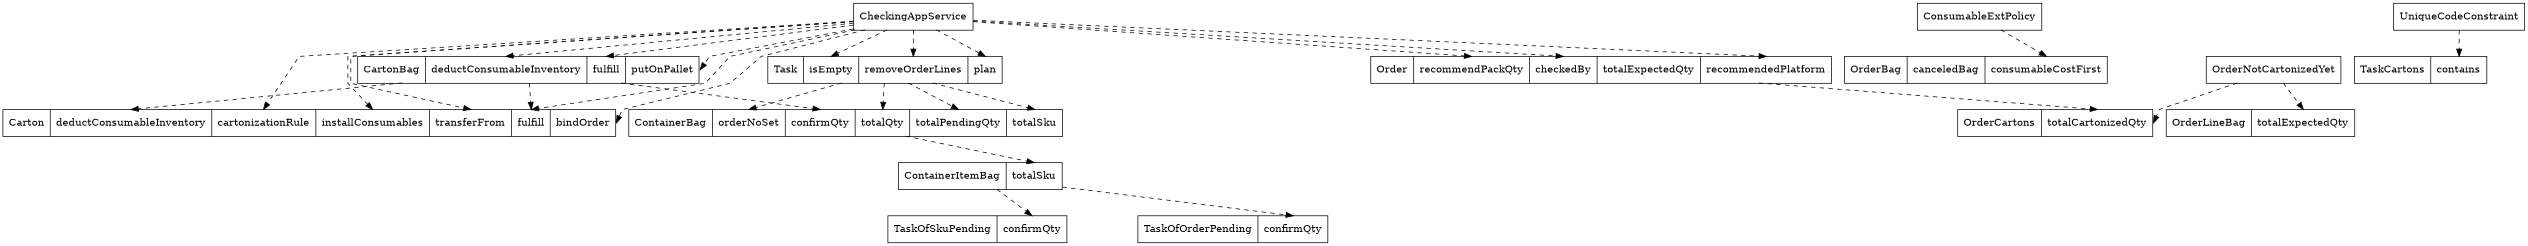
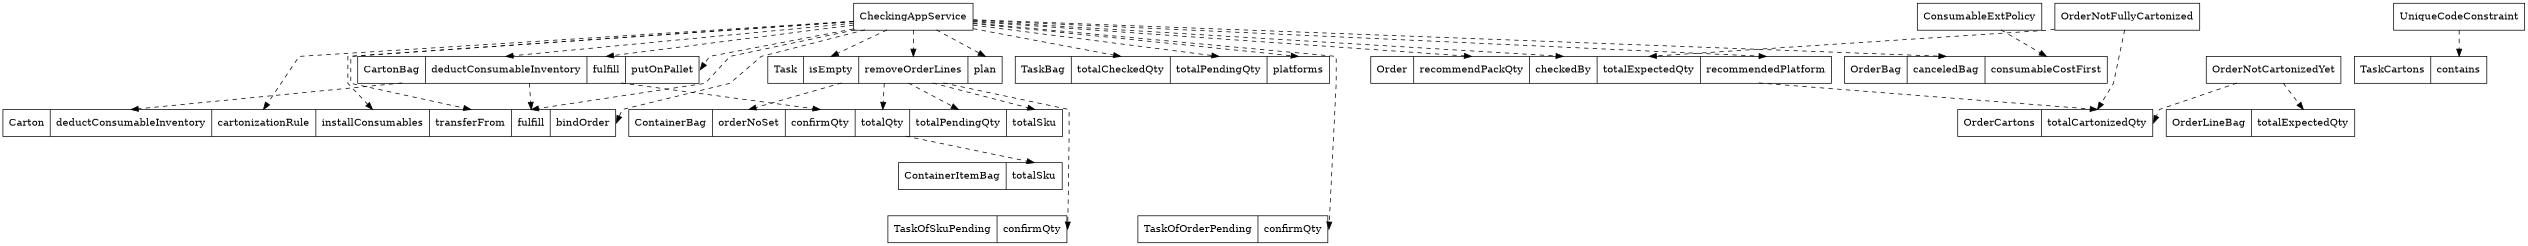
node "OrderNotFullyCartonized": added
edge "CheckingAppService" -> "OrderBag": added
node "TaskBag": added
edge "ContainerItemBag" -> "TaskOfSkuPending": now "Task" -> "TaskOfSkuPending"
edge "ContainerItemBag" -> "TaskOfOrderPending": now "CheckingAppService" -> "TaskOfOrderPending"
